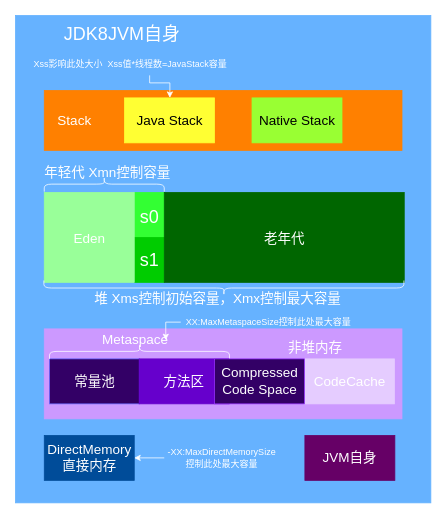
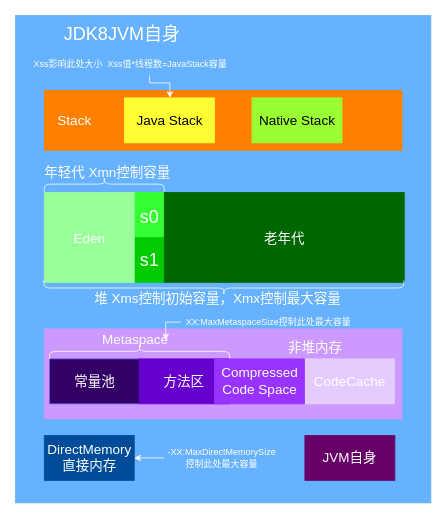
node "Compressed Code Space": fillcolor #330066 -> #9933ff
